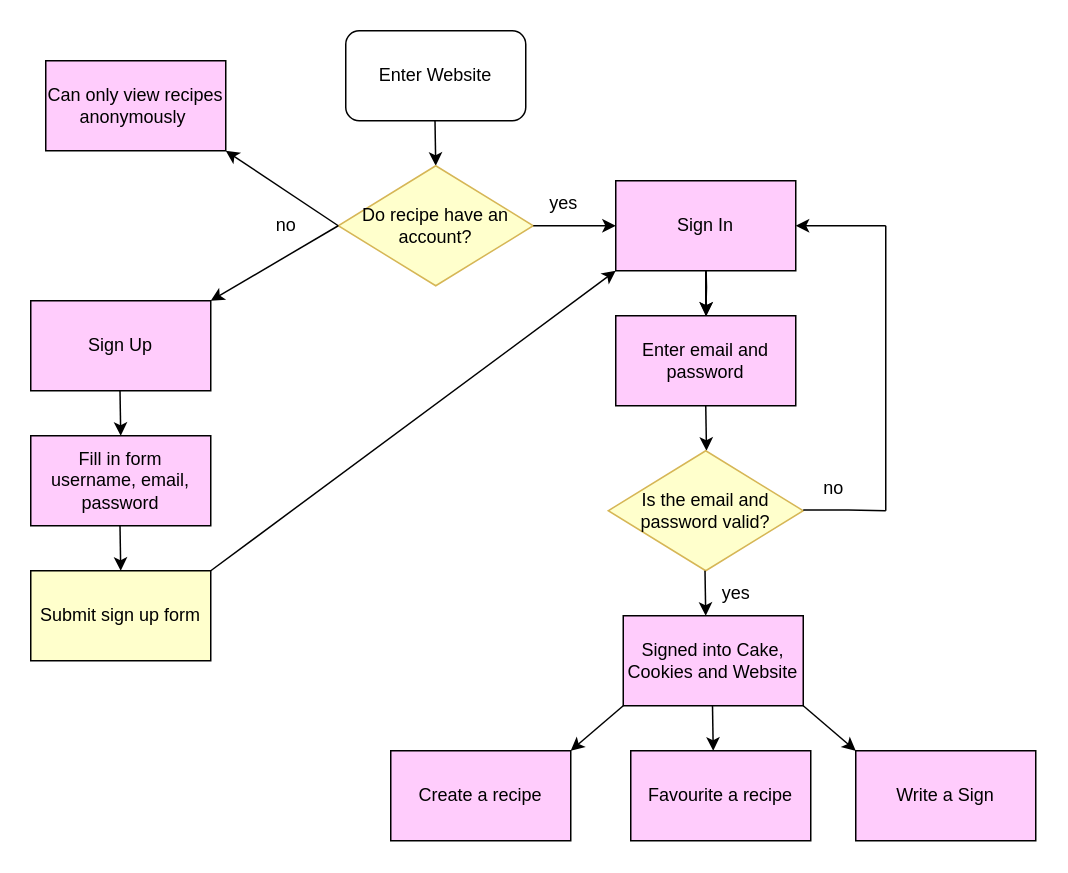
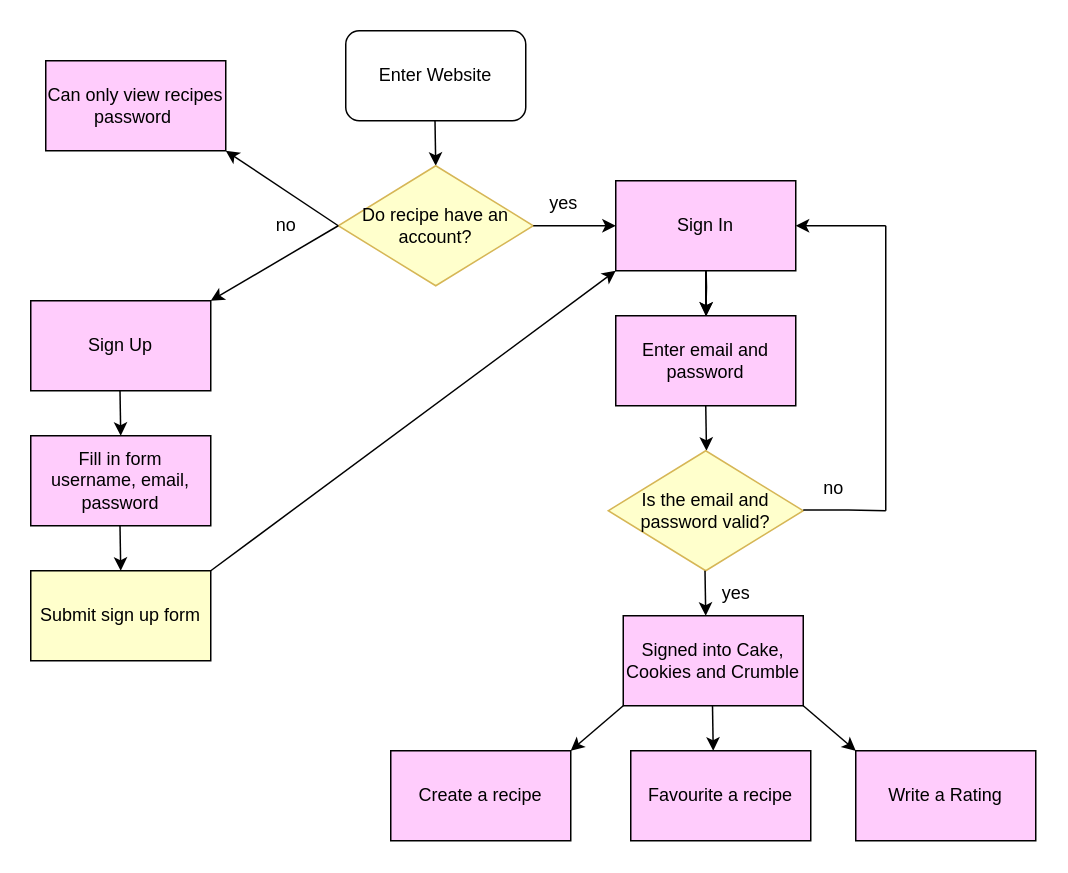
node "Can only view recipes anonymously": label "Can only view recipes anonymously" -> "Can only view recipes password"
node "Signed into Cake, Cookies and Website": label "Signed into Cake, Cookies and Website" -> "Signed into Cake, Cookies and Crumble"
node "Write a Sign": label "Write a Sign" -> "Write a Rating"
